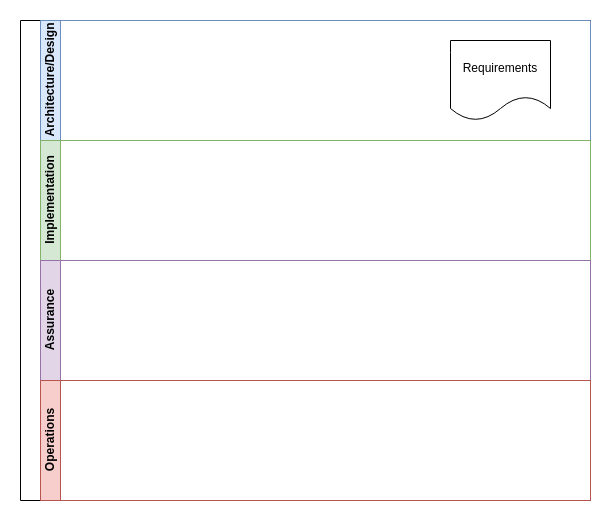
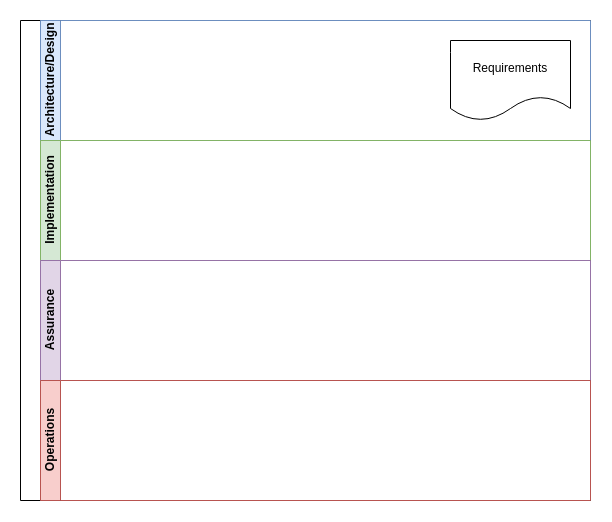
node "Requirements": size 100x80 -> 120x80
